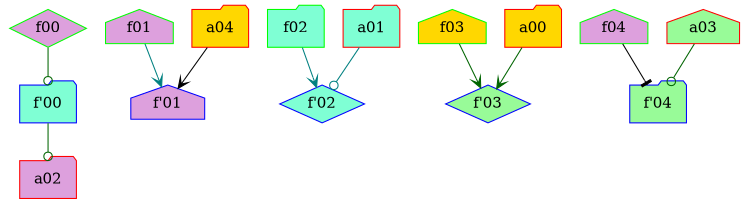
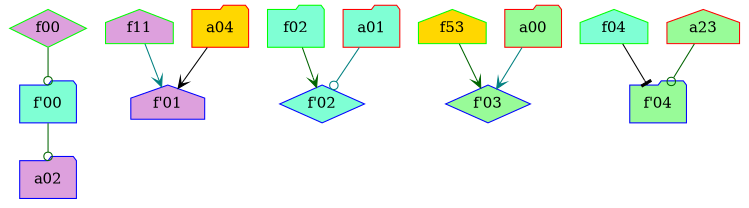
node "f01": label "f01" -> "f11"
node "f03": label "f03" -> "f53"
node "a00": fillcolor gold -> palegreen
node "f04": fillcolor plum -> aquamarine
node "a03": label "a03" -> "a23"
edge "f02" -> "f'02": color teal -> darkgreen
edge "a00" -> "f'03": color darkgreen -> teal
node "a02": color red -> blue
